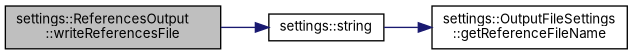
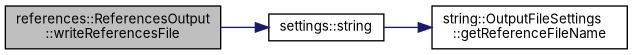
node "settings::ReferencesOutput ::writeReferencesFile": label "settings::ReferencesOutput ::writeReferencesFile" -> "references::ReferencesOutput ::writeReferencesFile"
node "settings::OutputFileSettings ::getReferenceFileName": label "settings::OutputFileSettings ::getReferenceFileName" -> "string::OutputFileSettings ::getReferenceFileName"
